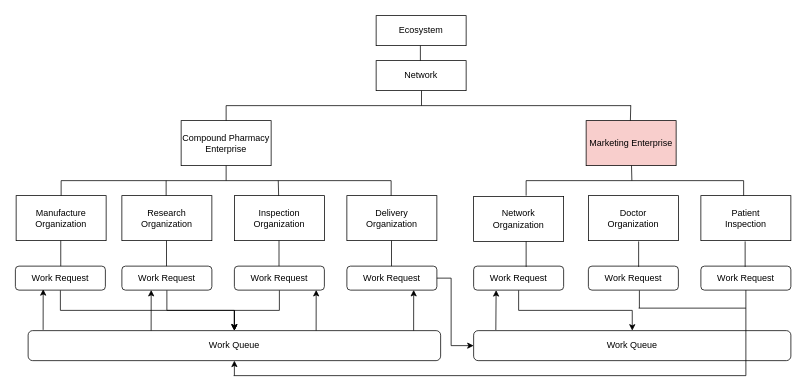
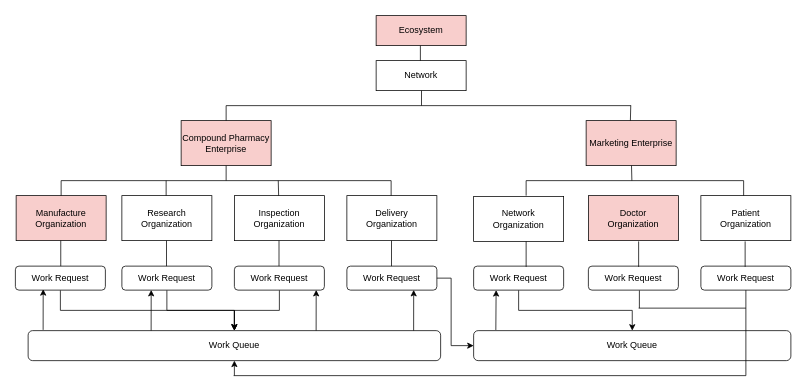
node "Ecosystem": fillcolor #ffffff -> #f8cecc
node "Compound Pharmacy Enterprise": fillcolor #ffffff -> #f8cecc
node "Manufacture Organization": fillcolor #ffffff -> #f8cecc
node "Doctor Organization": fillcolor #ffffff -> #f8cecc
node "Patient Inspection": label "Patient Inspection" -> "Patient Organization"
